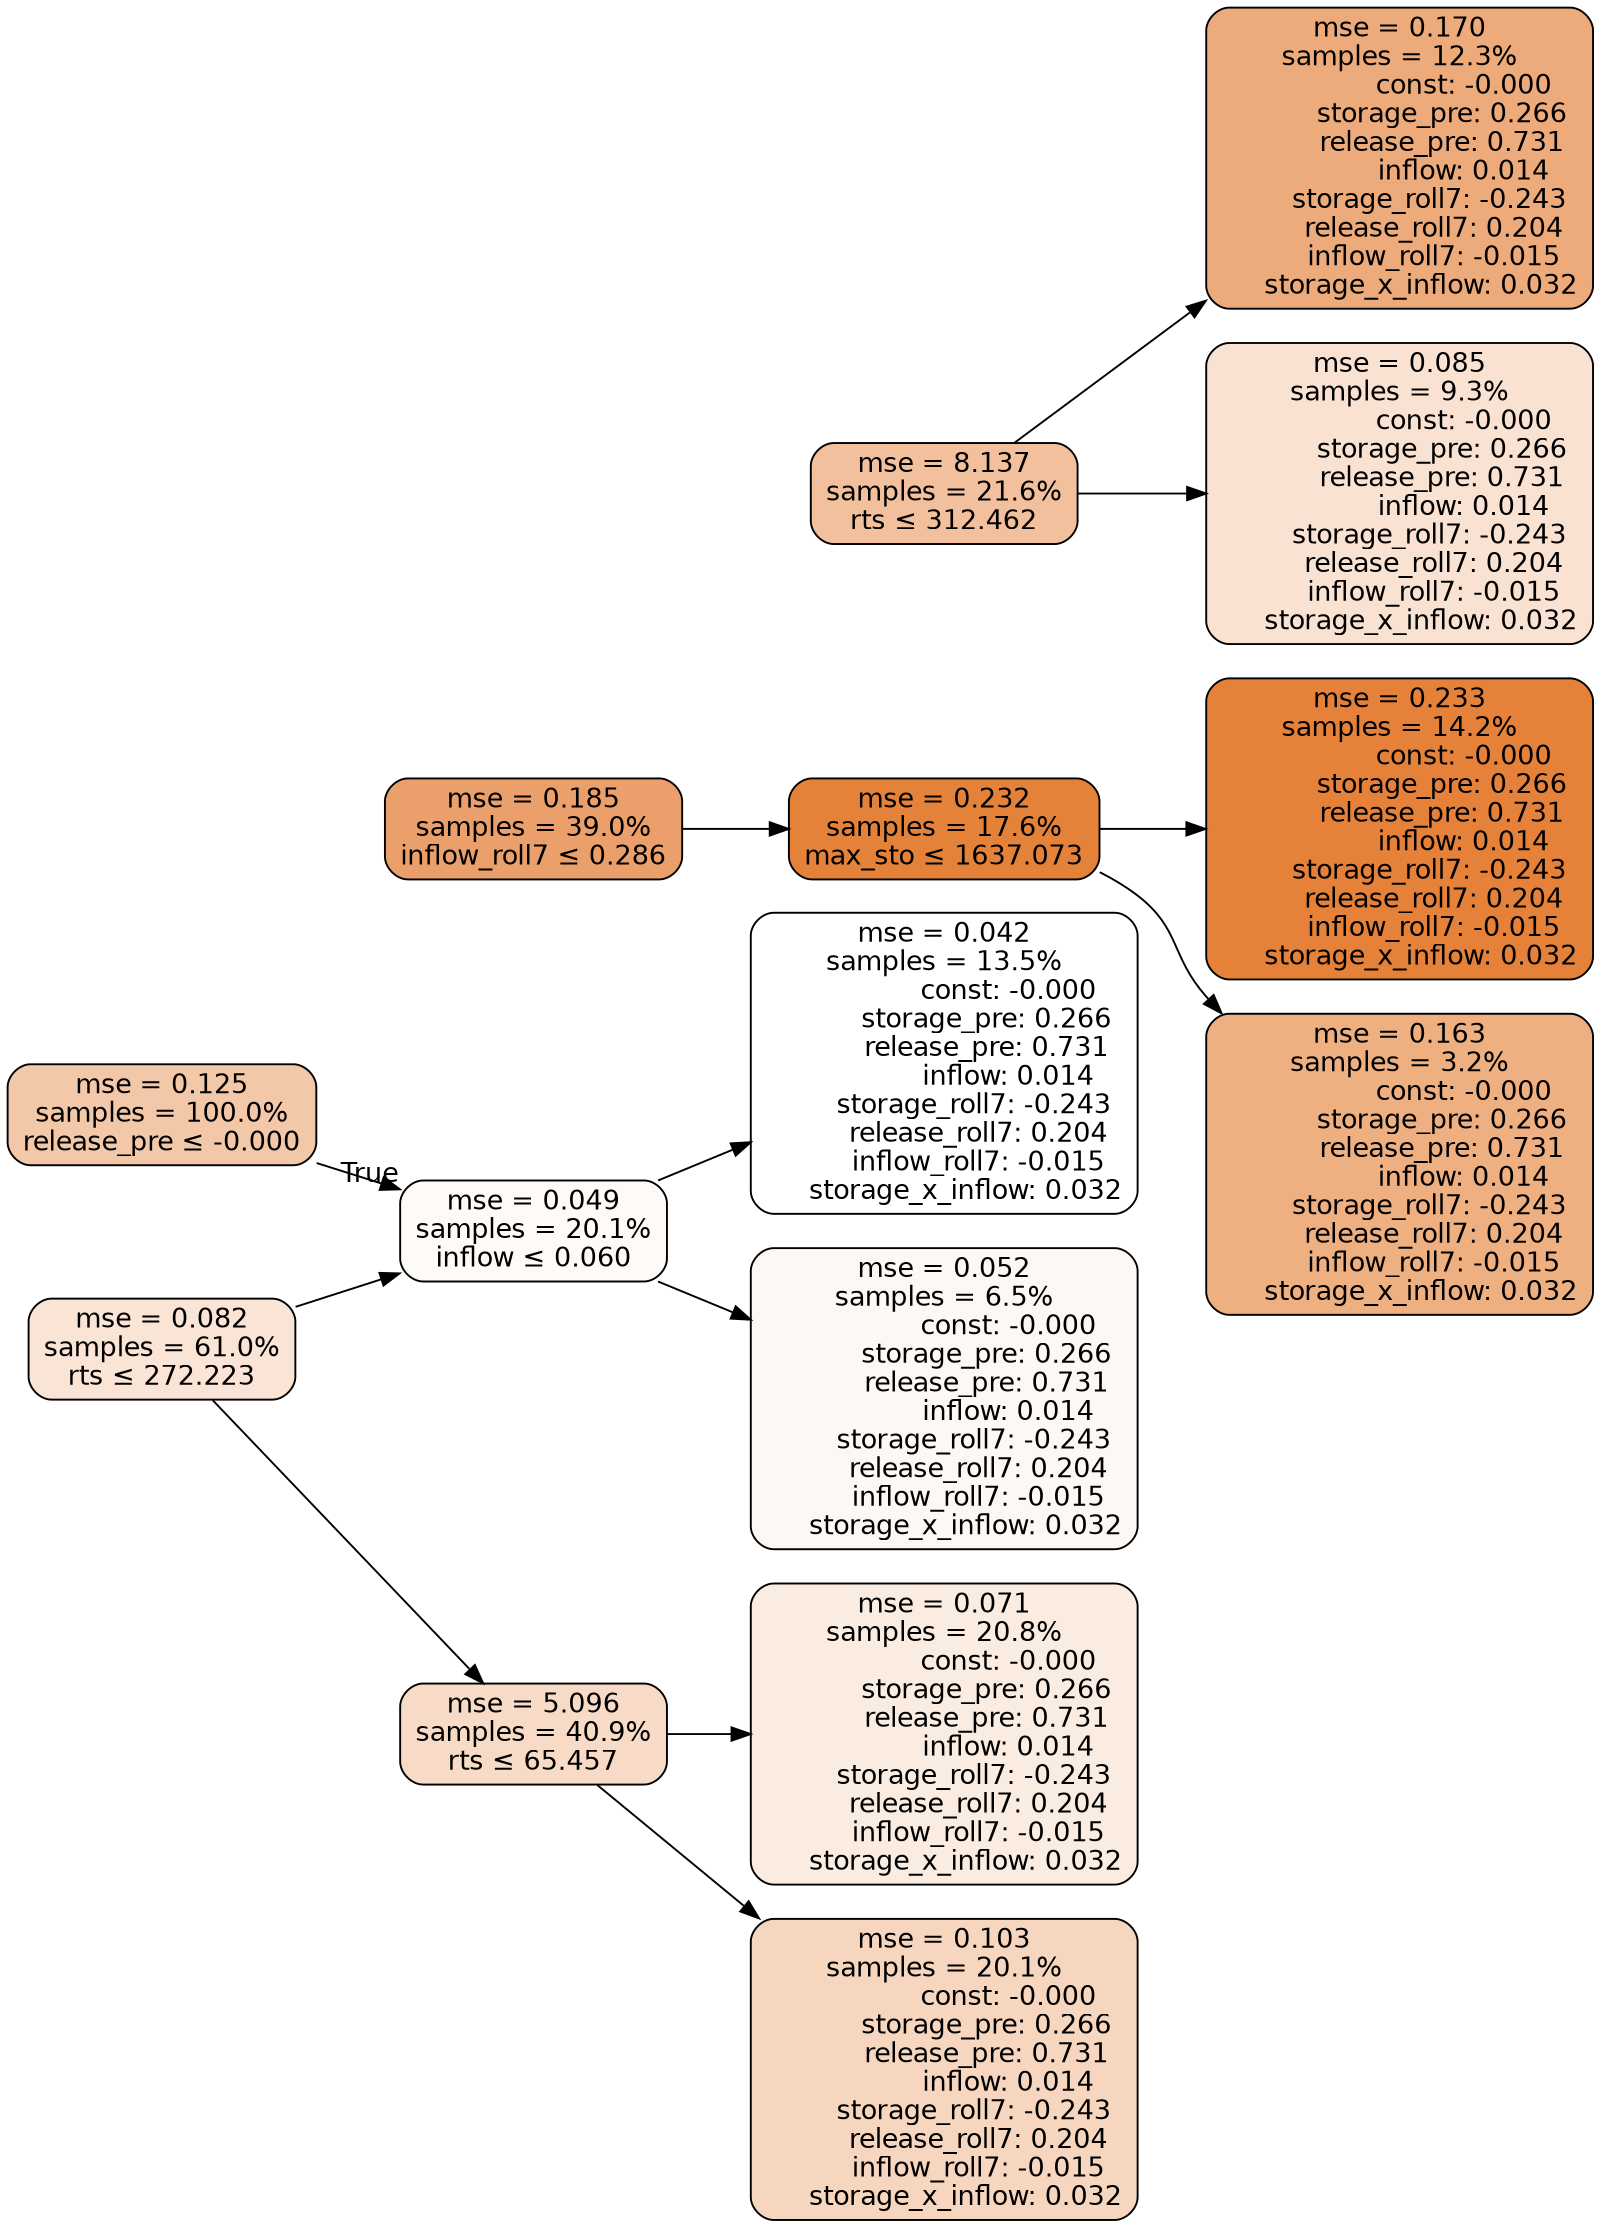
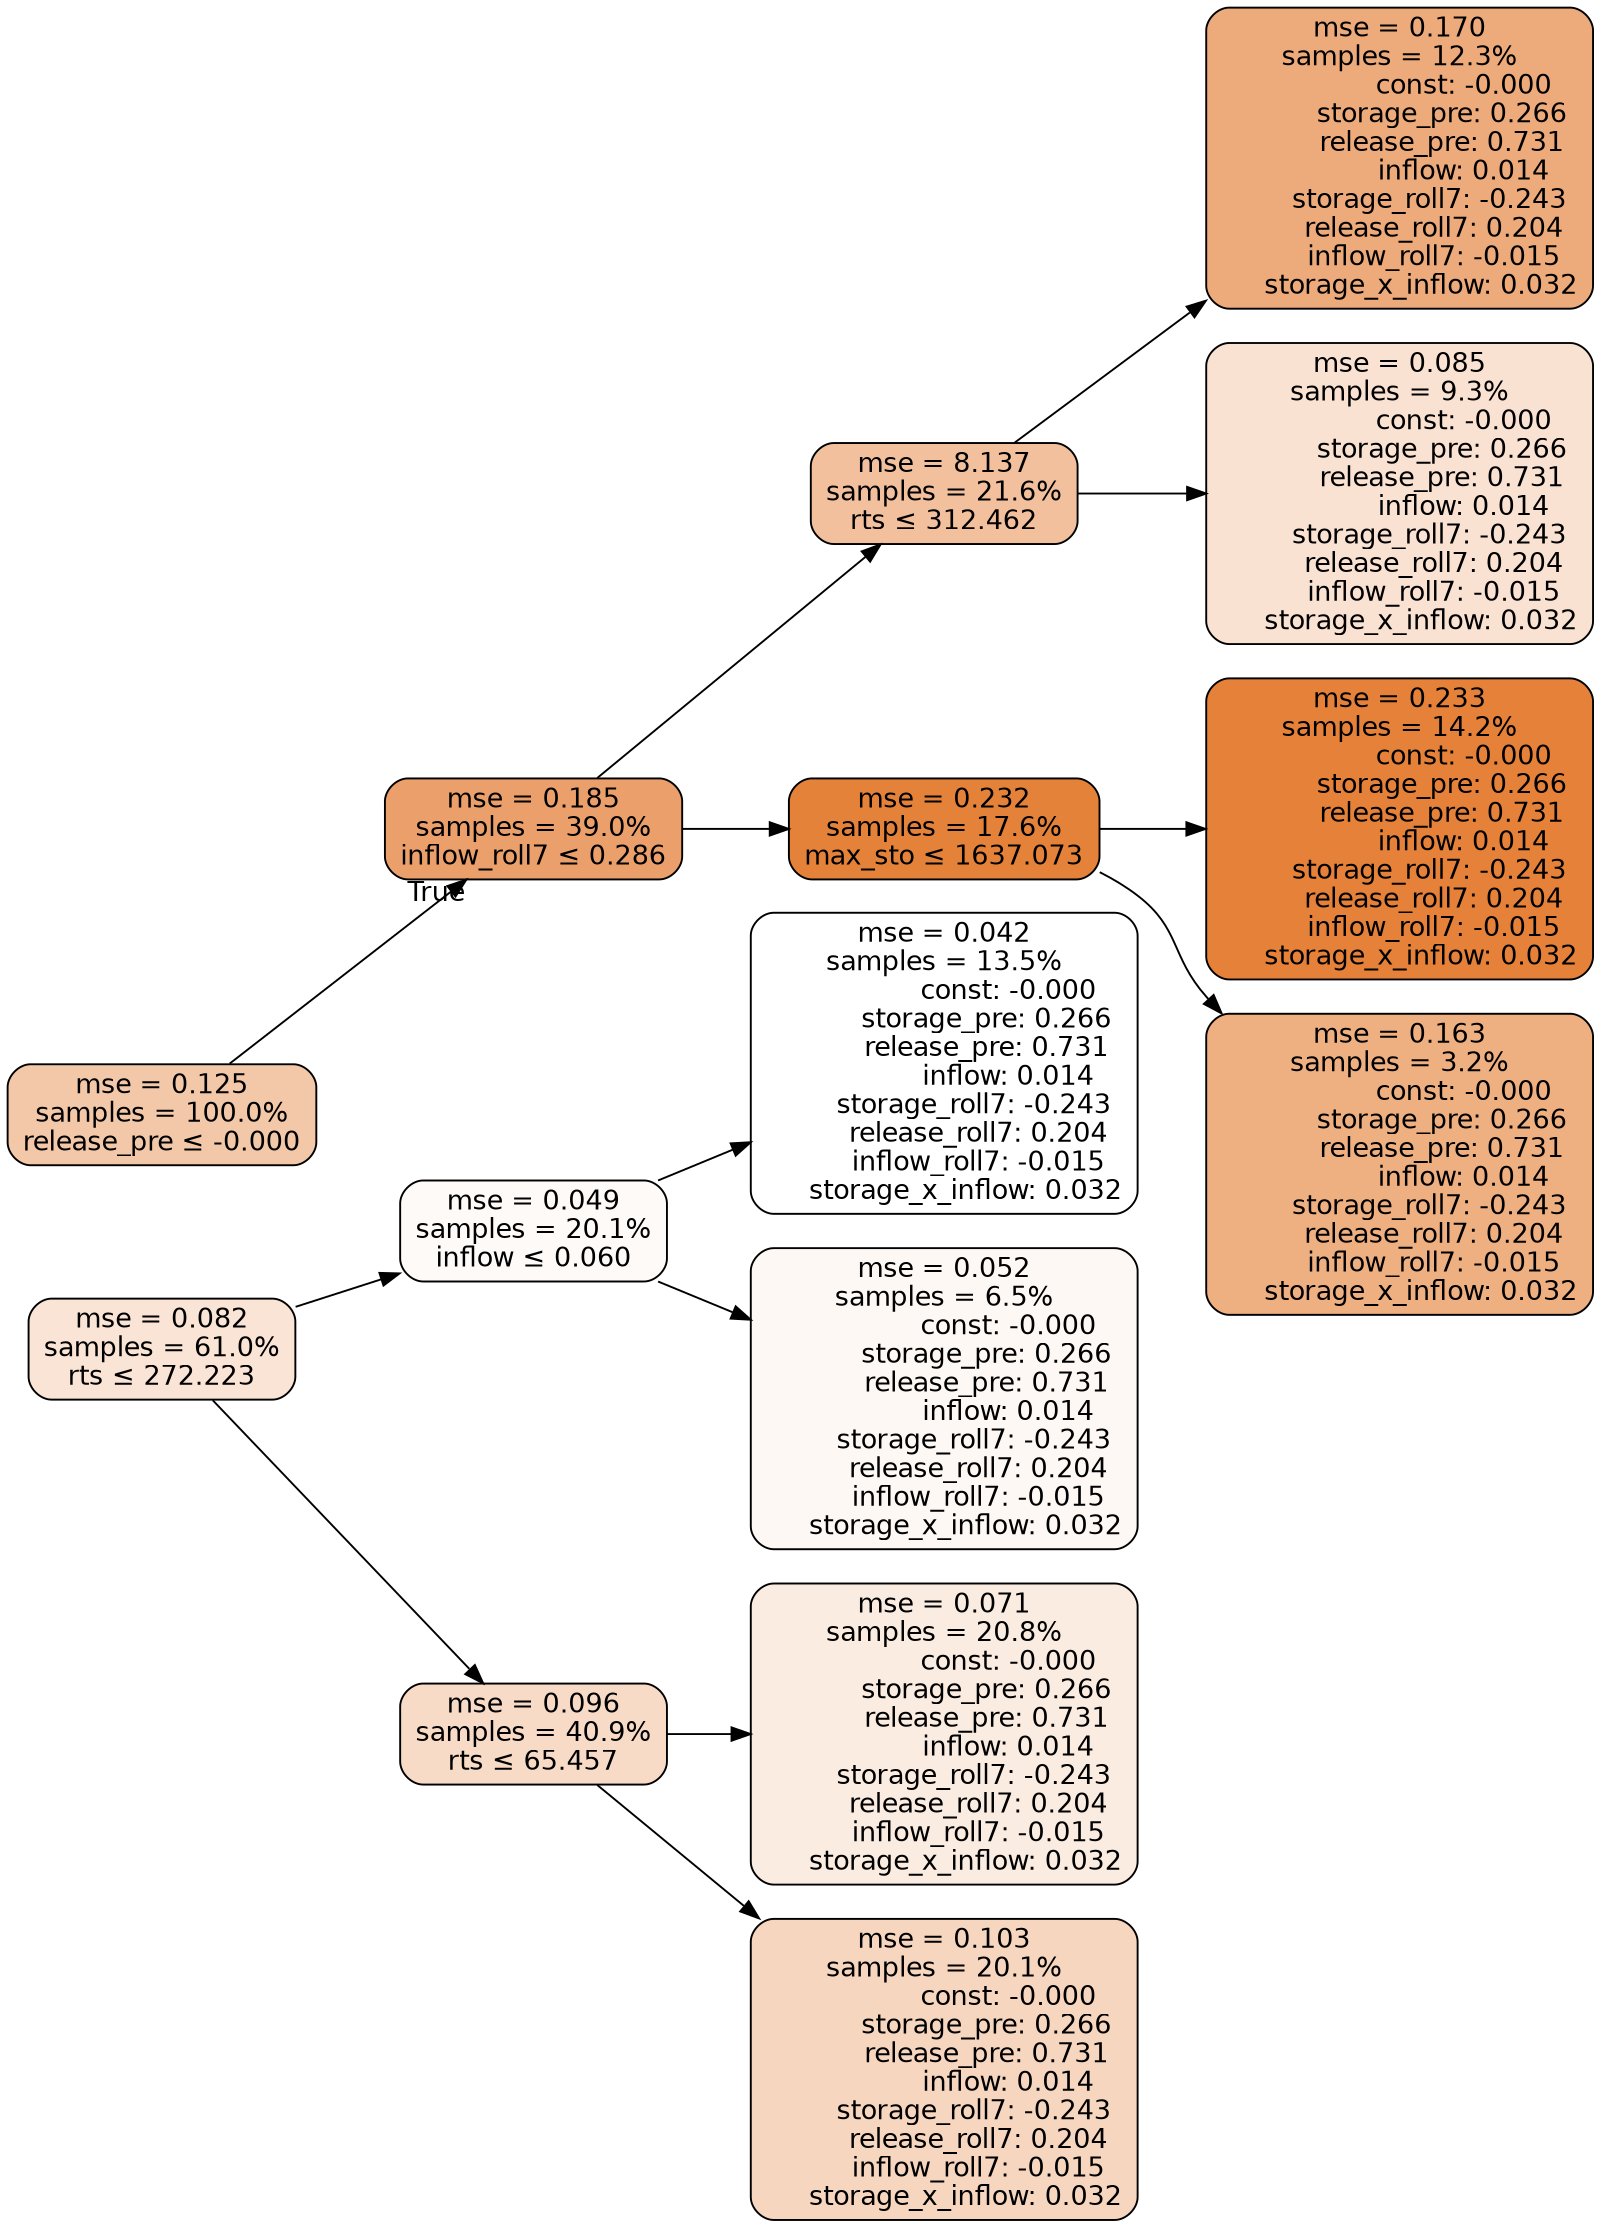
edge "mse = 0.185 samples = 39.0% inflow_roll7 ≤ 0.286" -> "mse = 8.137 samples = 21.6% rts ≤ 312.462": added
edge "mse = 0.125 samples = 100.0% release_pre ≤ -0.000" -> "mse = 0.049 samples = 20.1% inflow ≤ 0.060": now "mse = 0.125 samples = 100.0% release_pre ≤ -0.000" -> "mse = 0.185 samples = 39.0% inflow_roll7 ≤ 0.286"
node "mse = 5.096 samples = 40.9% rts ≤ 65.457": label "mse = 5.096 samples = 40.9% rts ≤ 65.457" -> "mse = 0.096 samples = 40.9% rts ≤ 65.457"
